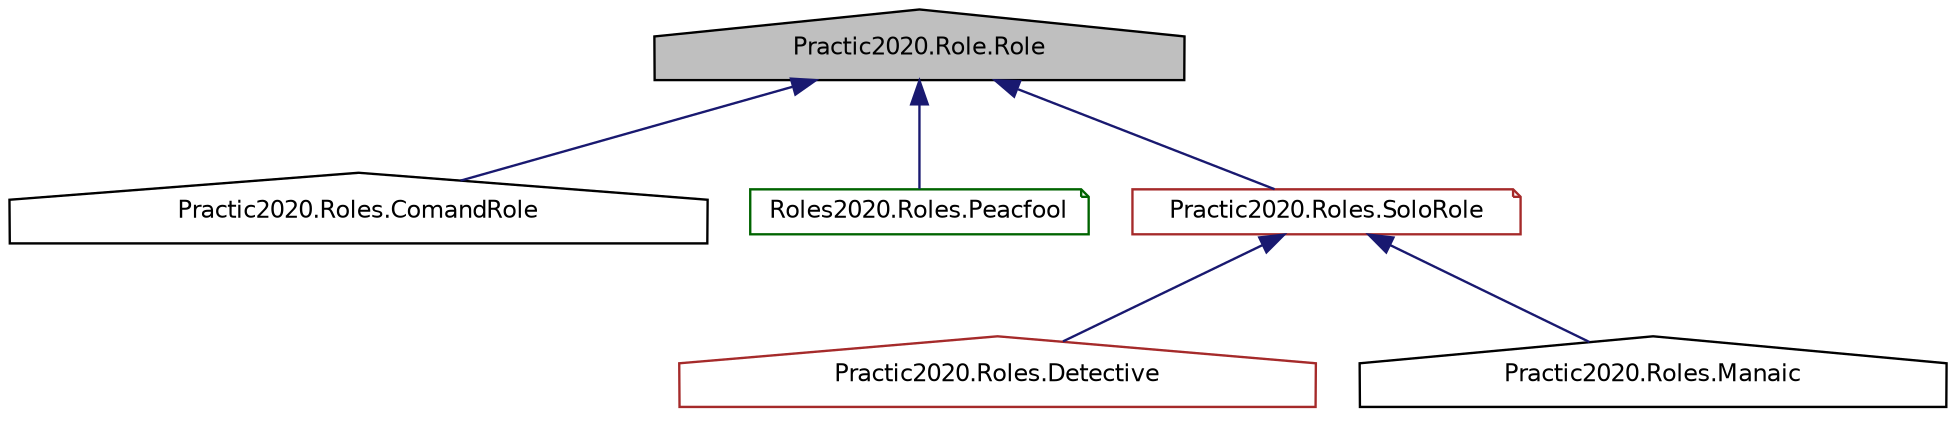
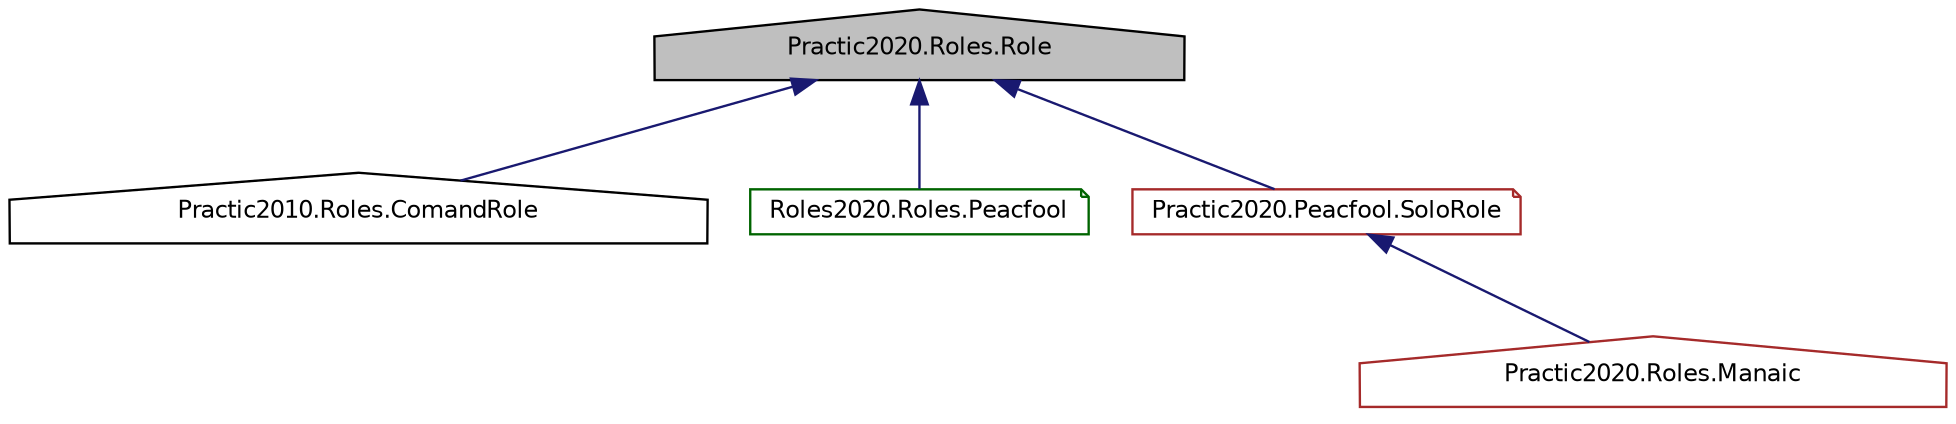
node "Practic2020.Role.Role": label "Practic2020.Role.Role" -> "Practic2020.Roles.Role"
node "Practic2020.Roles.ComandRole": label "Practic2020.Roles.ComandRole" -> "Practic2010.Roles.ComandRole"
node "Practic2020.Roles.SoloRole": label "Practic2020.Roles.SoloRole" -> "Practic2020.Peacfool.SoloRole"
node "Practic2020.Roles.Detective": removed
node "Practic2020.Roles.Manaic": color black -> brown
